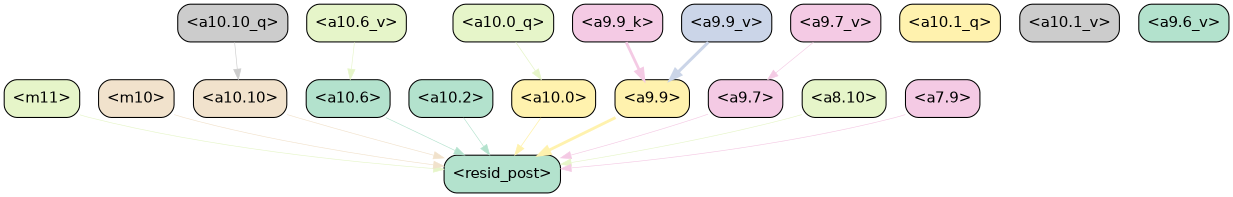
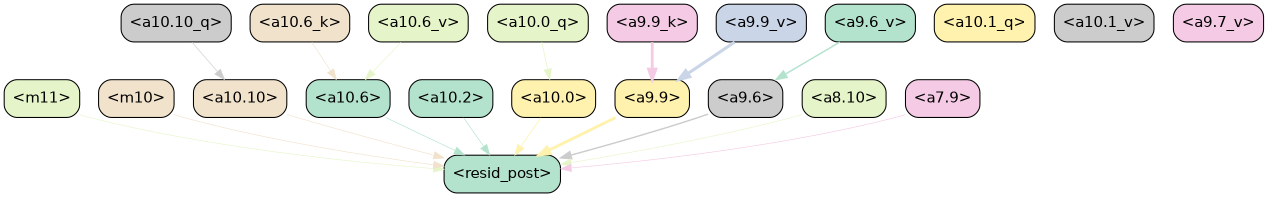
node "<a10.6_k>": added
node "<a9.6>": added
node "<a9.7>": removed
